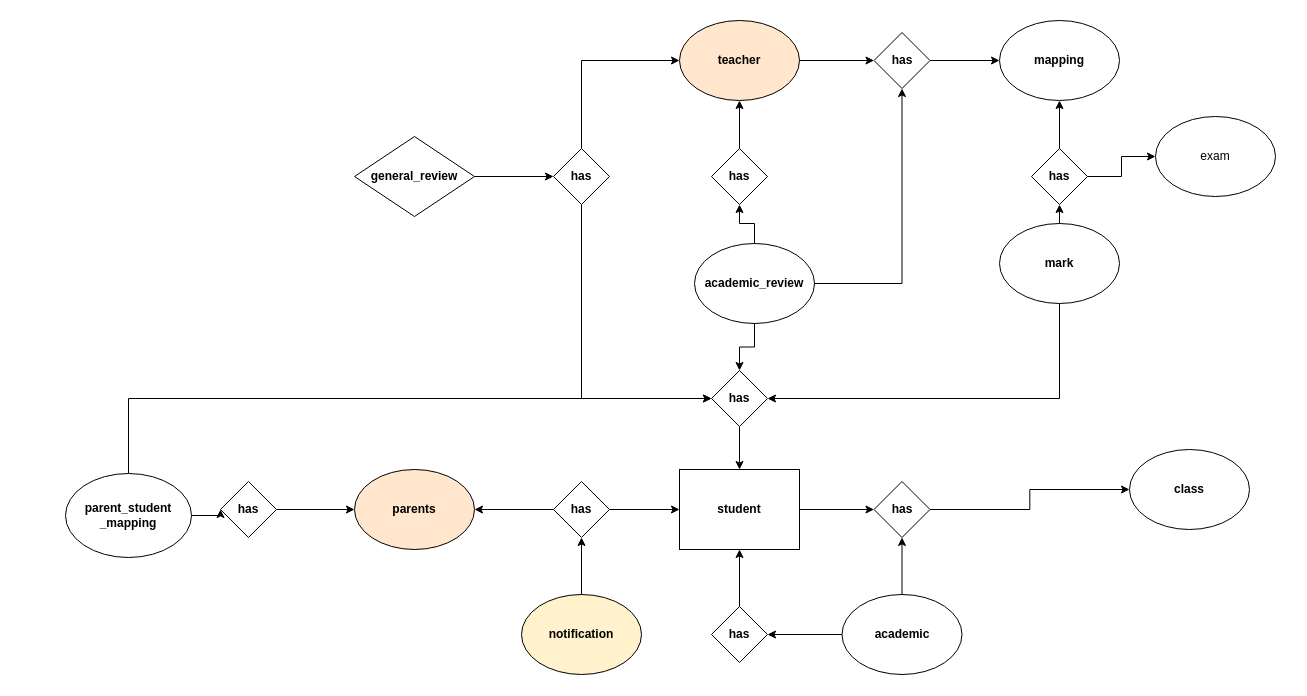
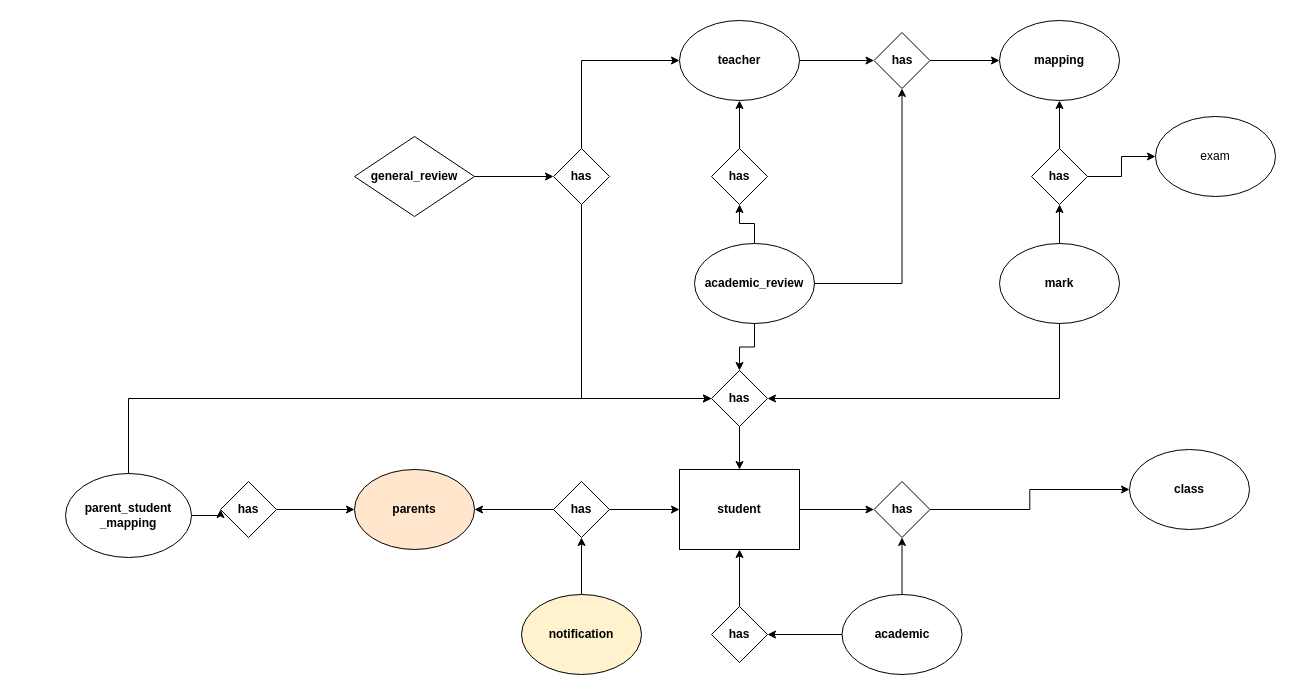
node "teacher": fillcolor #ffe6cc -> #ffffff
node "mark": moved (1060, 264) -> (1060, 284)
